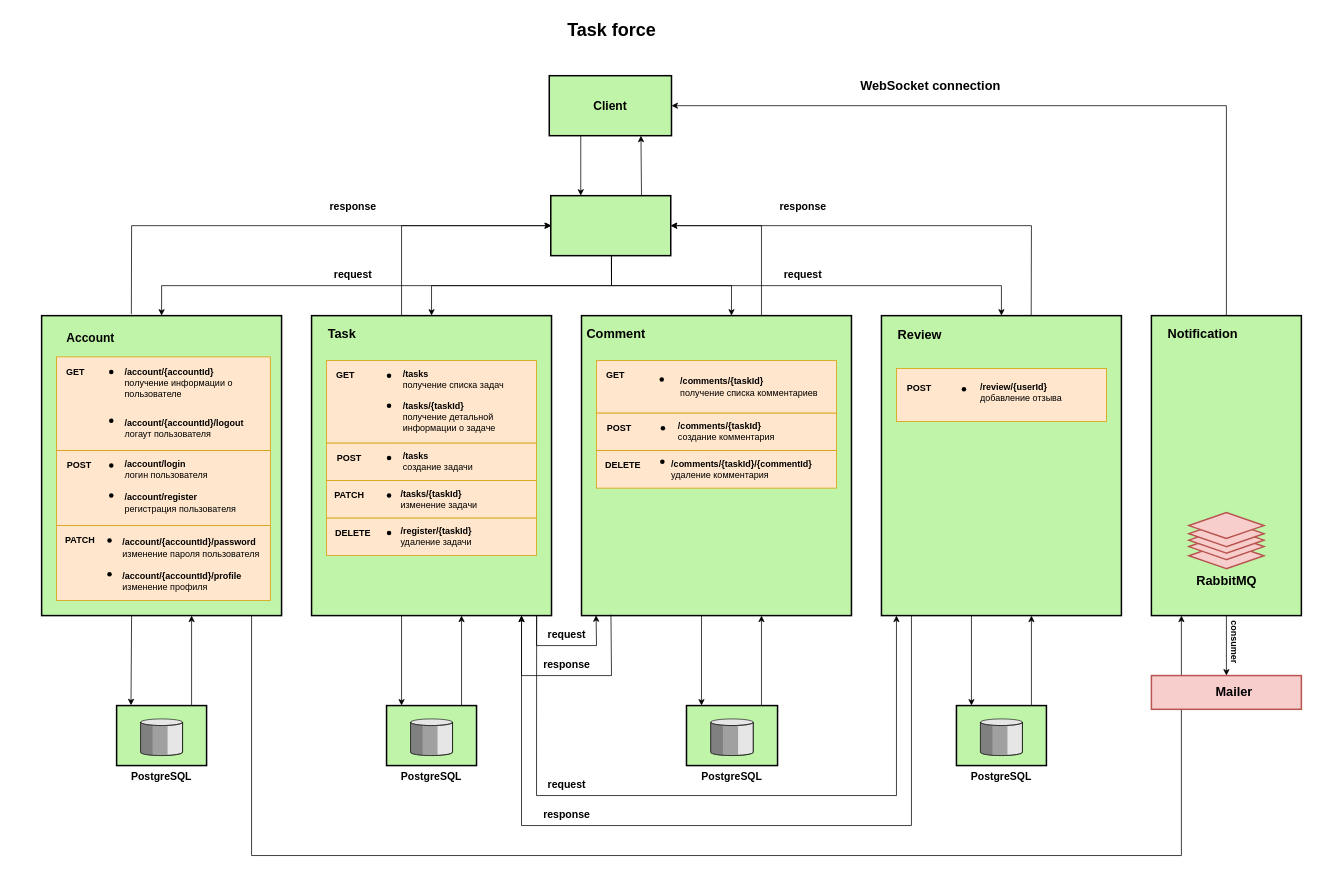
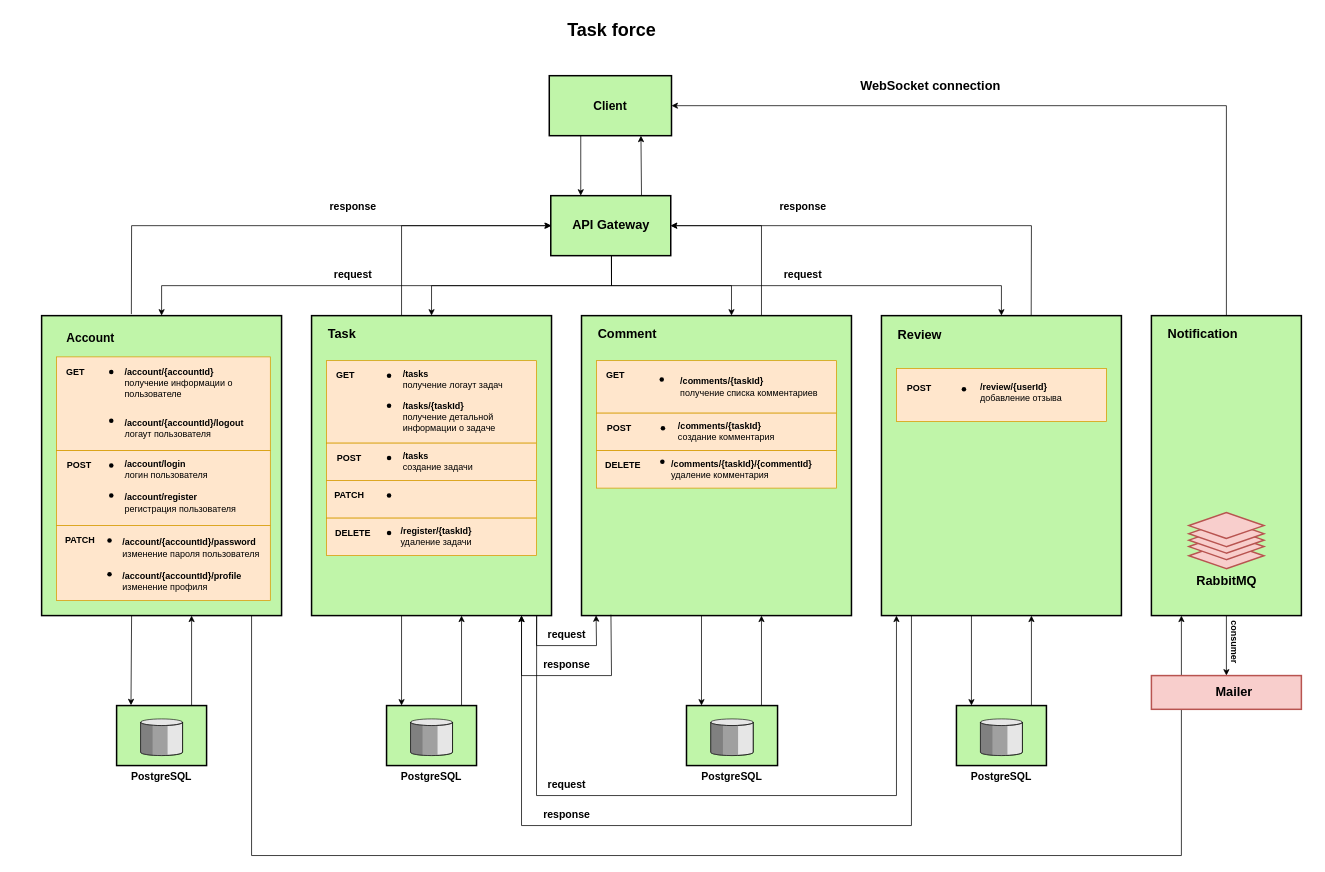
node "API Gateway": added
node "Comment": moved (623, 334) -> (634, 334)
node "/tasks получение списка задач": label "/tasks получение списка задач" -> "/tasks получение логаут задач"
node "/tasks/{taskId} изменение задачи": removed
